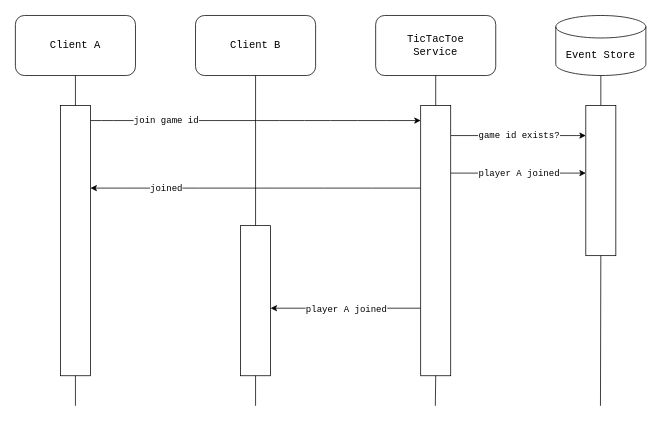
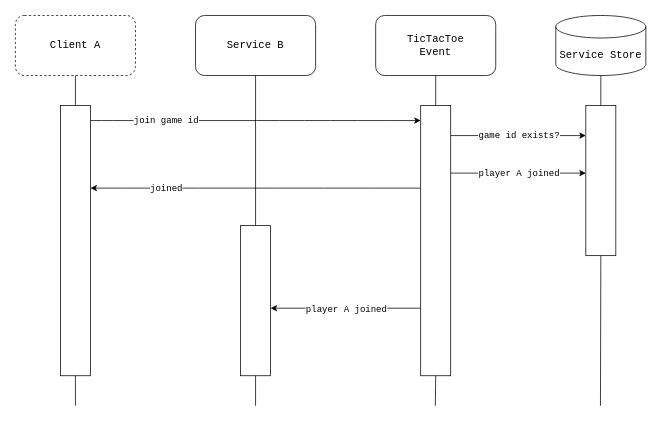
node "Client A": style solid -> dashed
node "Client B": label "Client B" -> "Service B"
node "TicTacToe Service": label "TicTacToe Service" -> "TicTacToe Event"
node "Event Store": label "Event Store" -> "Service Store"
